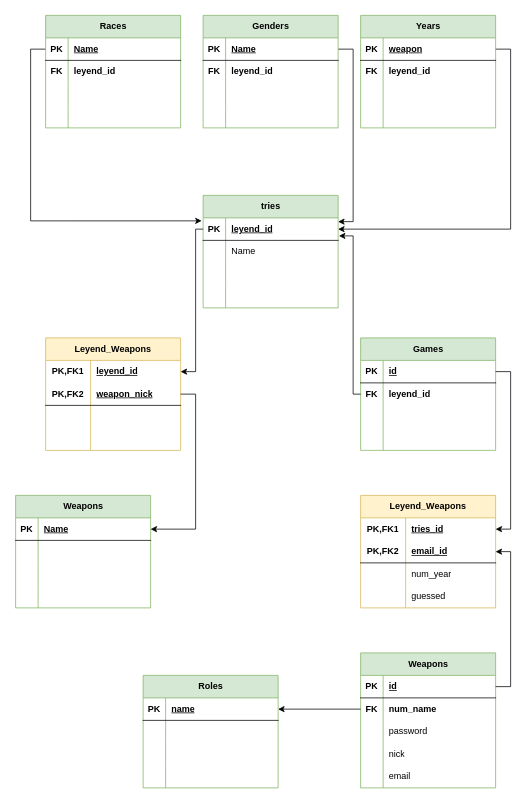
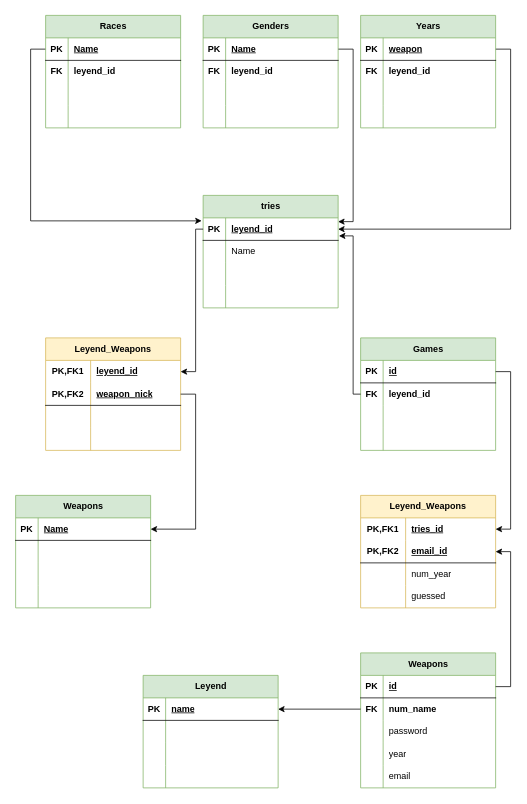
node "Roles": label "Roles" -> "Leyend"
node "nick": label "nick" -> "year"
